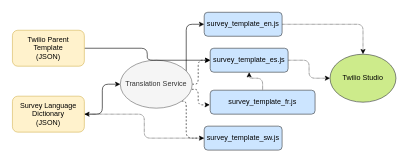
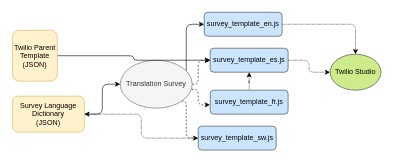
node "Twilio Parent Template (JSON)": size 72x36 -> 45x51
node "Twilio Studio": size 66x48 -> 51x36
node "Translation Service": label "Translation Service" -> "Translation Survey"
node "survey_template_fr.js": size 105x24 -> 78x24
node "survey_template_sw.js": moved (243, 138) -> (237, 138)
